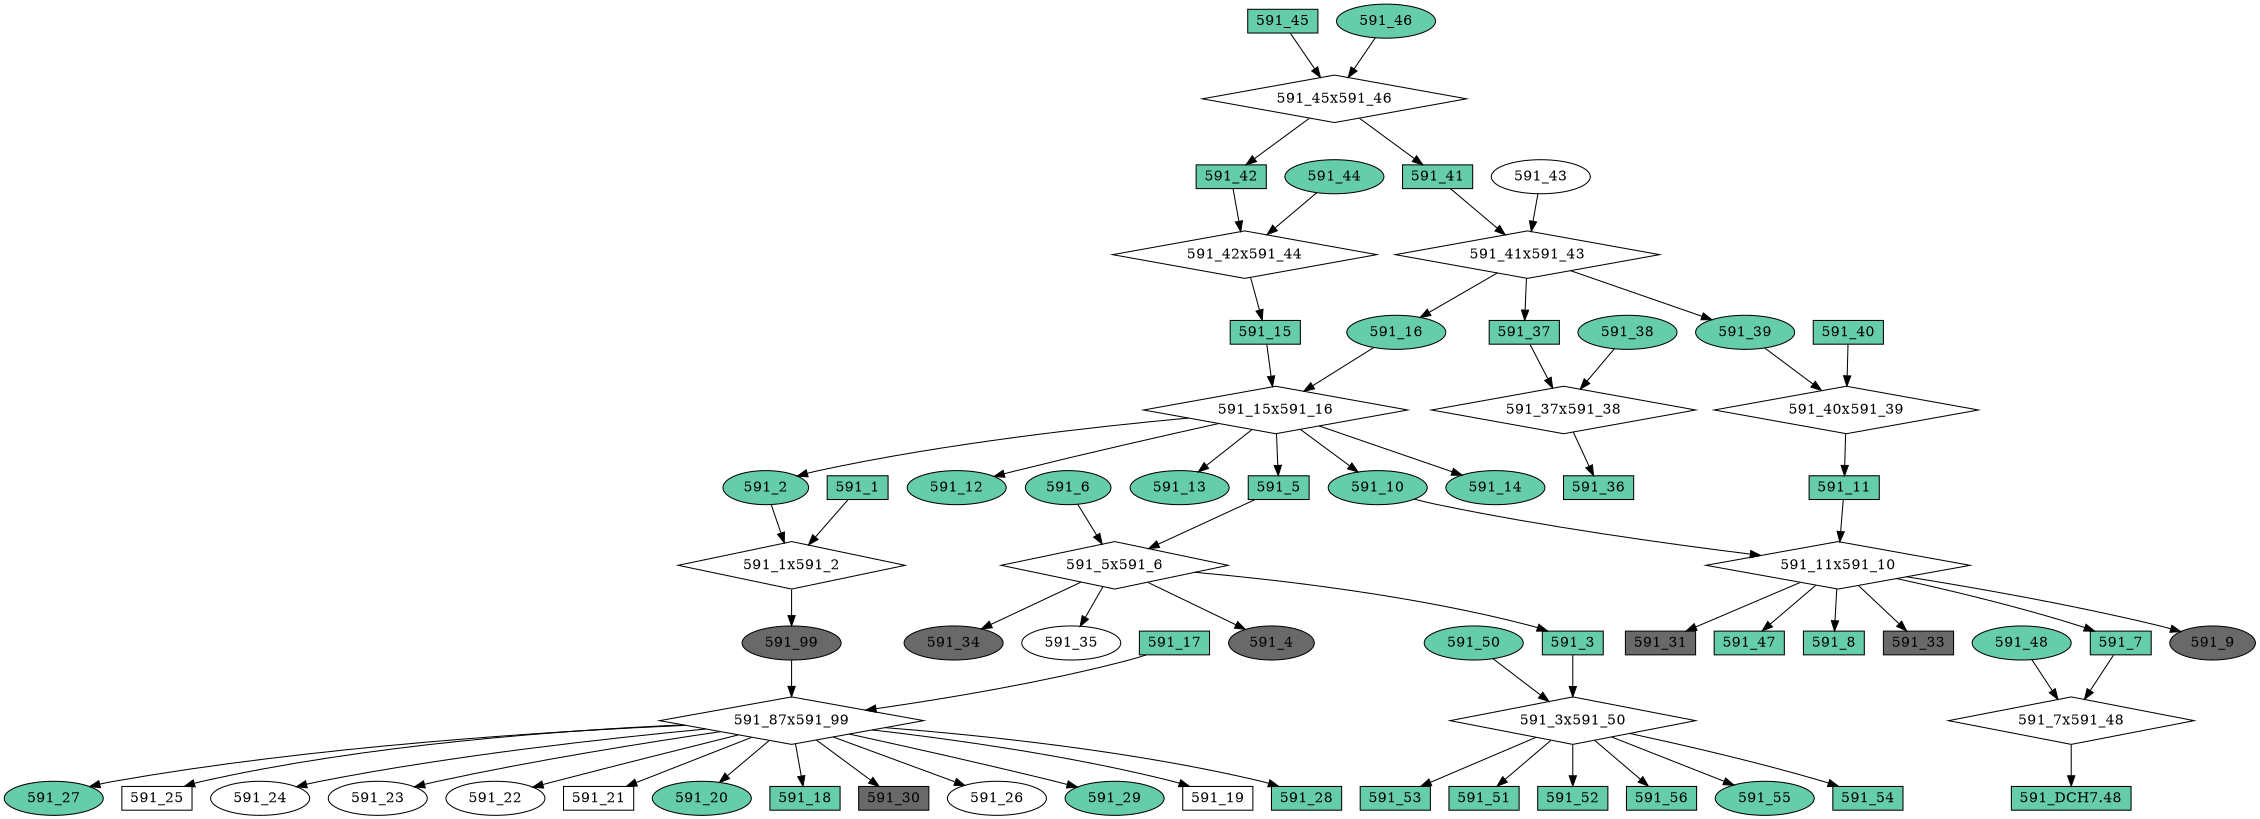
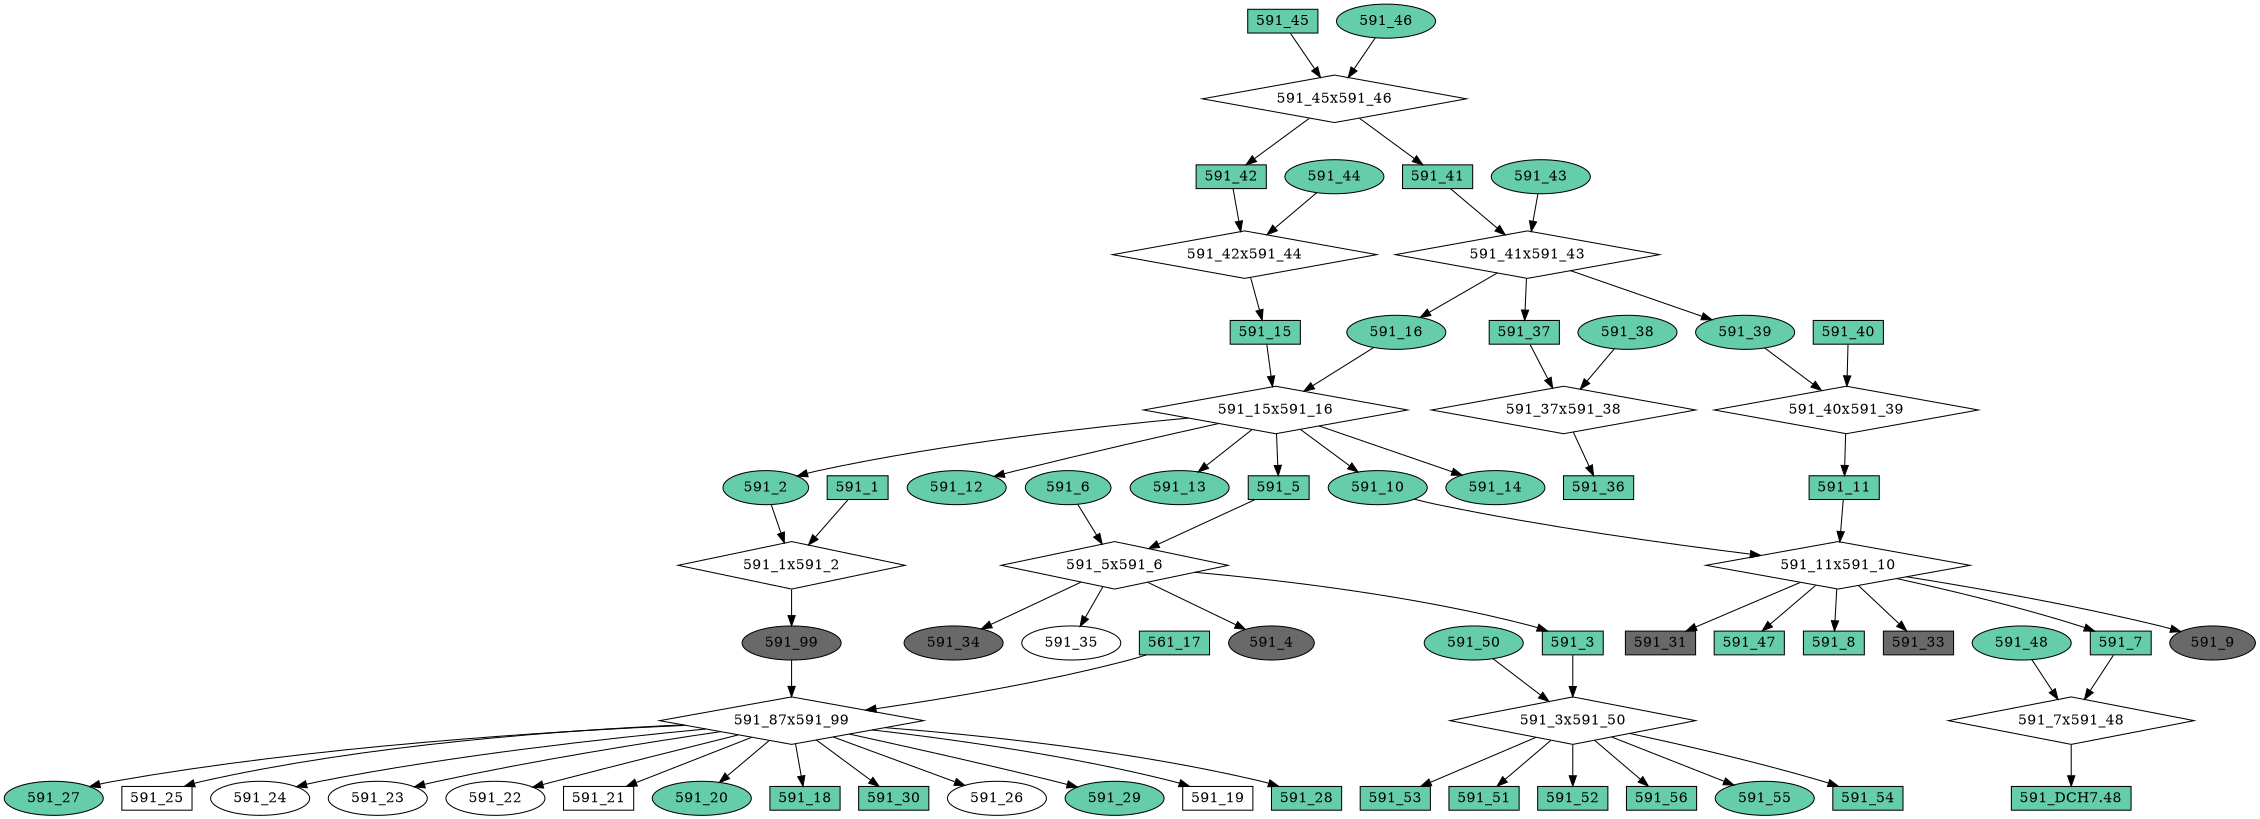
node "591_43": fillcolor white -> aquamarine3
node "591_17": label "591_17" -> "561_17"
node "591_30": fillcolor dimgrey -> aquamarine3
